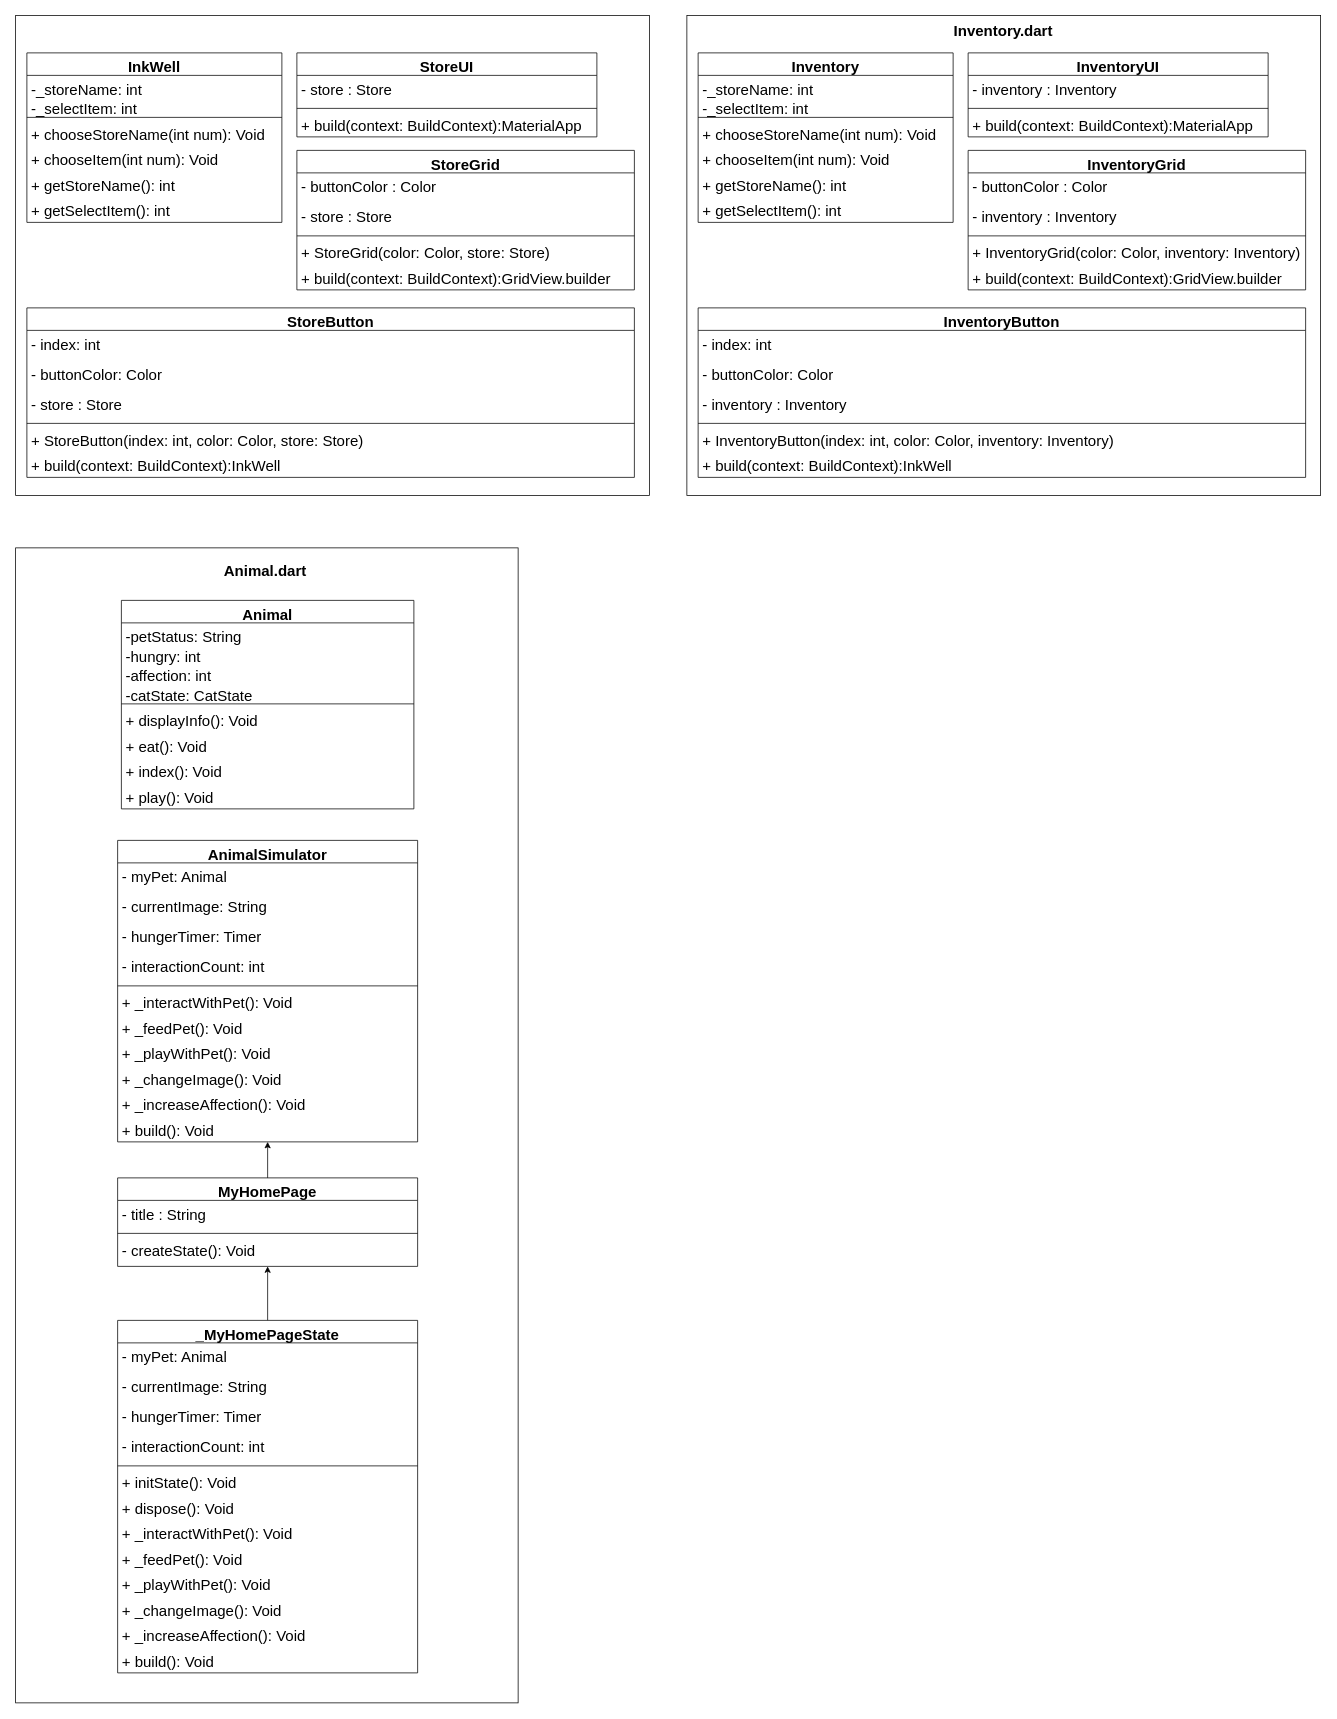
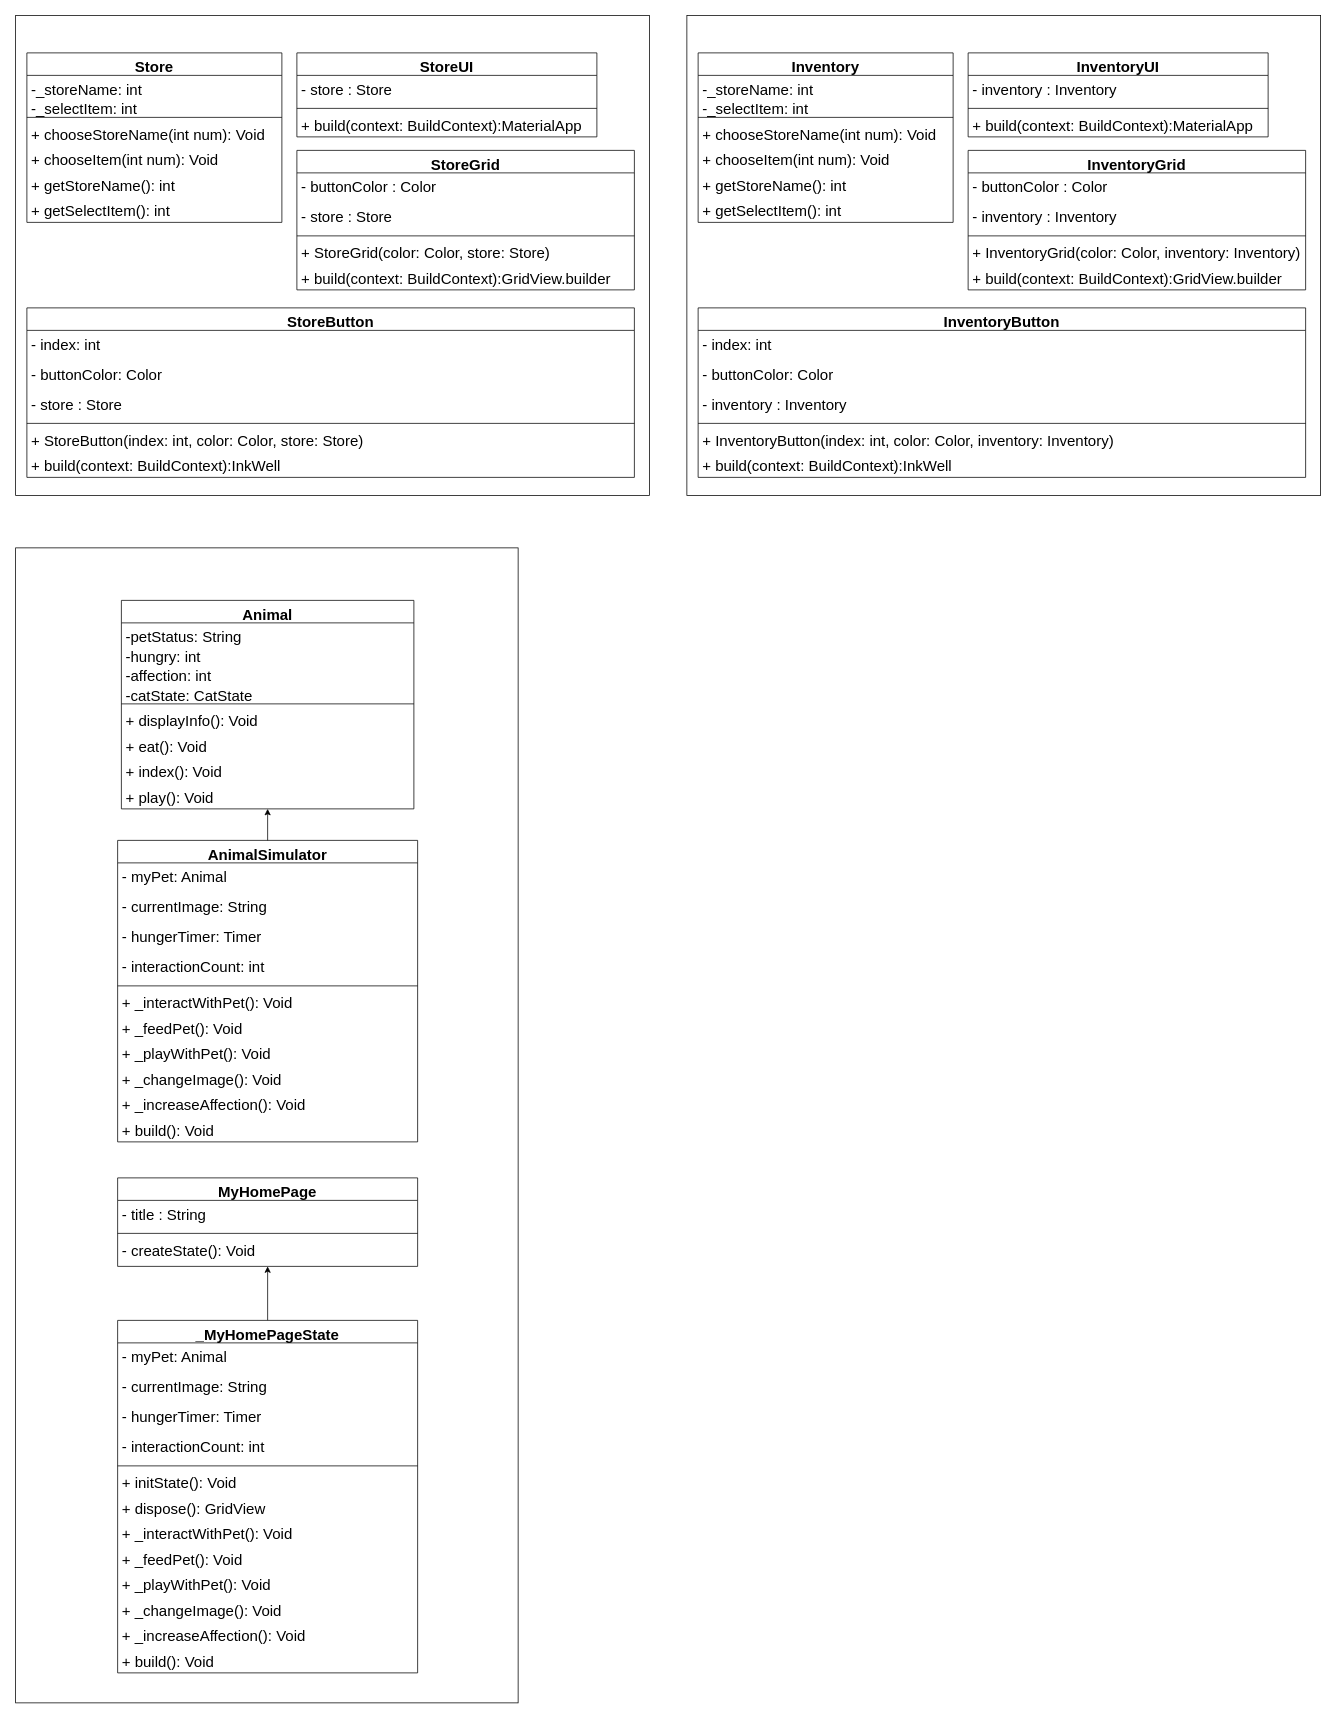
node "Inventory.dart": removed
node "InkWell": label "InkWell" -> "Store"
node "Animal.dart": removed
edge "AnimalSimulator" -> "Animal": added
edge "MyHomePage" -> "AnimalSimulator": removed
node "+ dispose(): Void": label "+ dispose(): Void" -> "+ dispose(): GridView"
